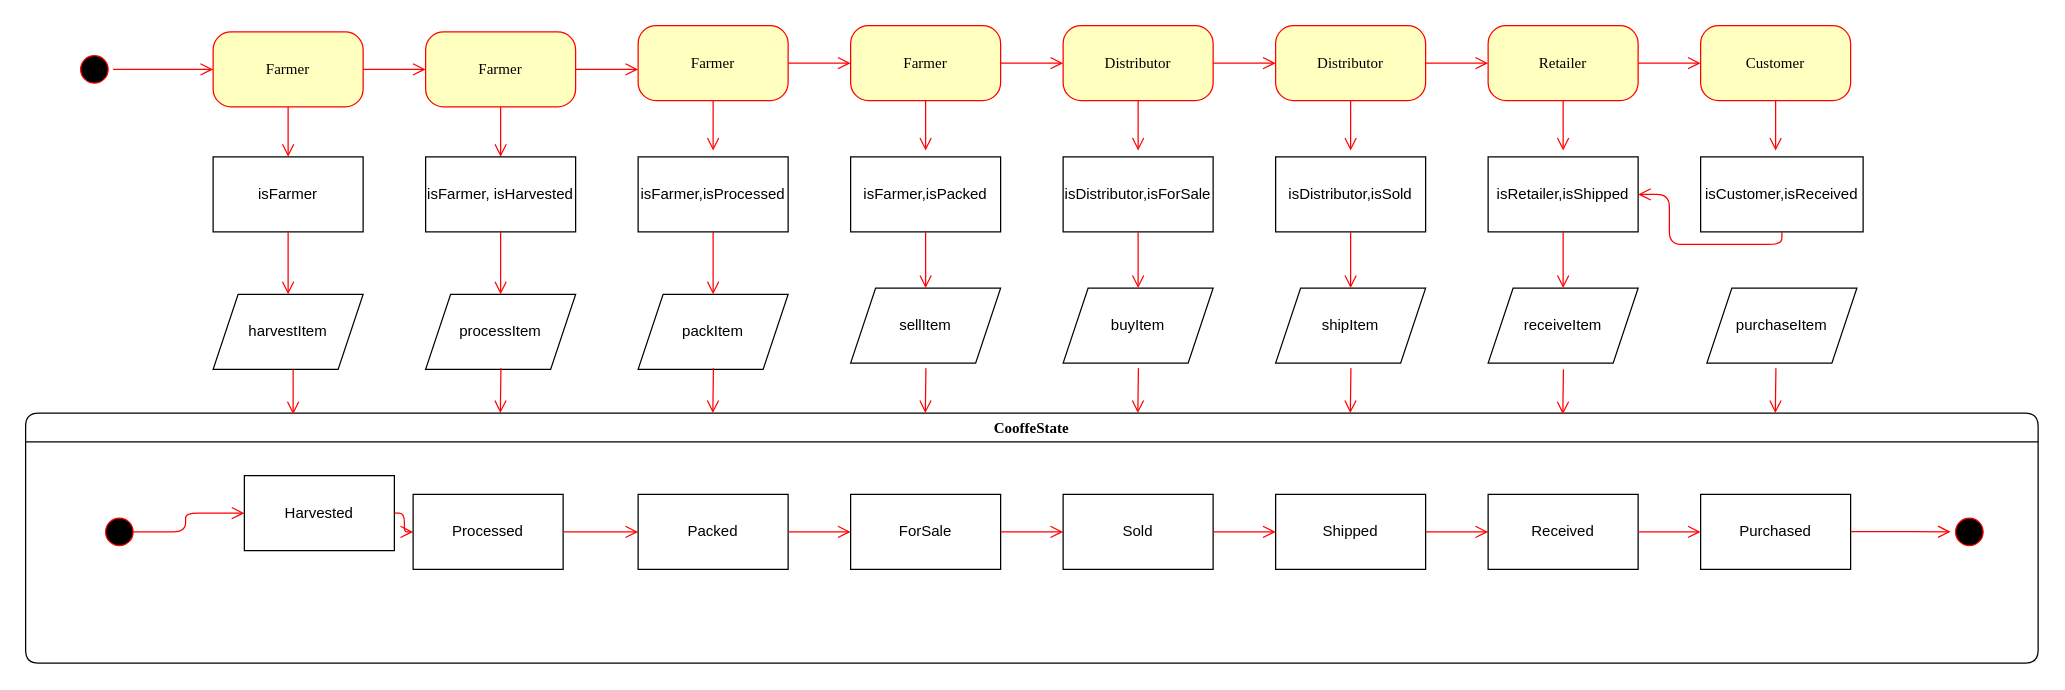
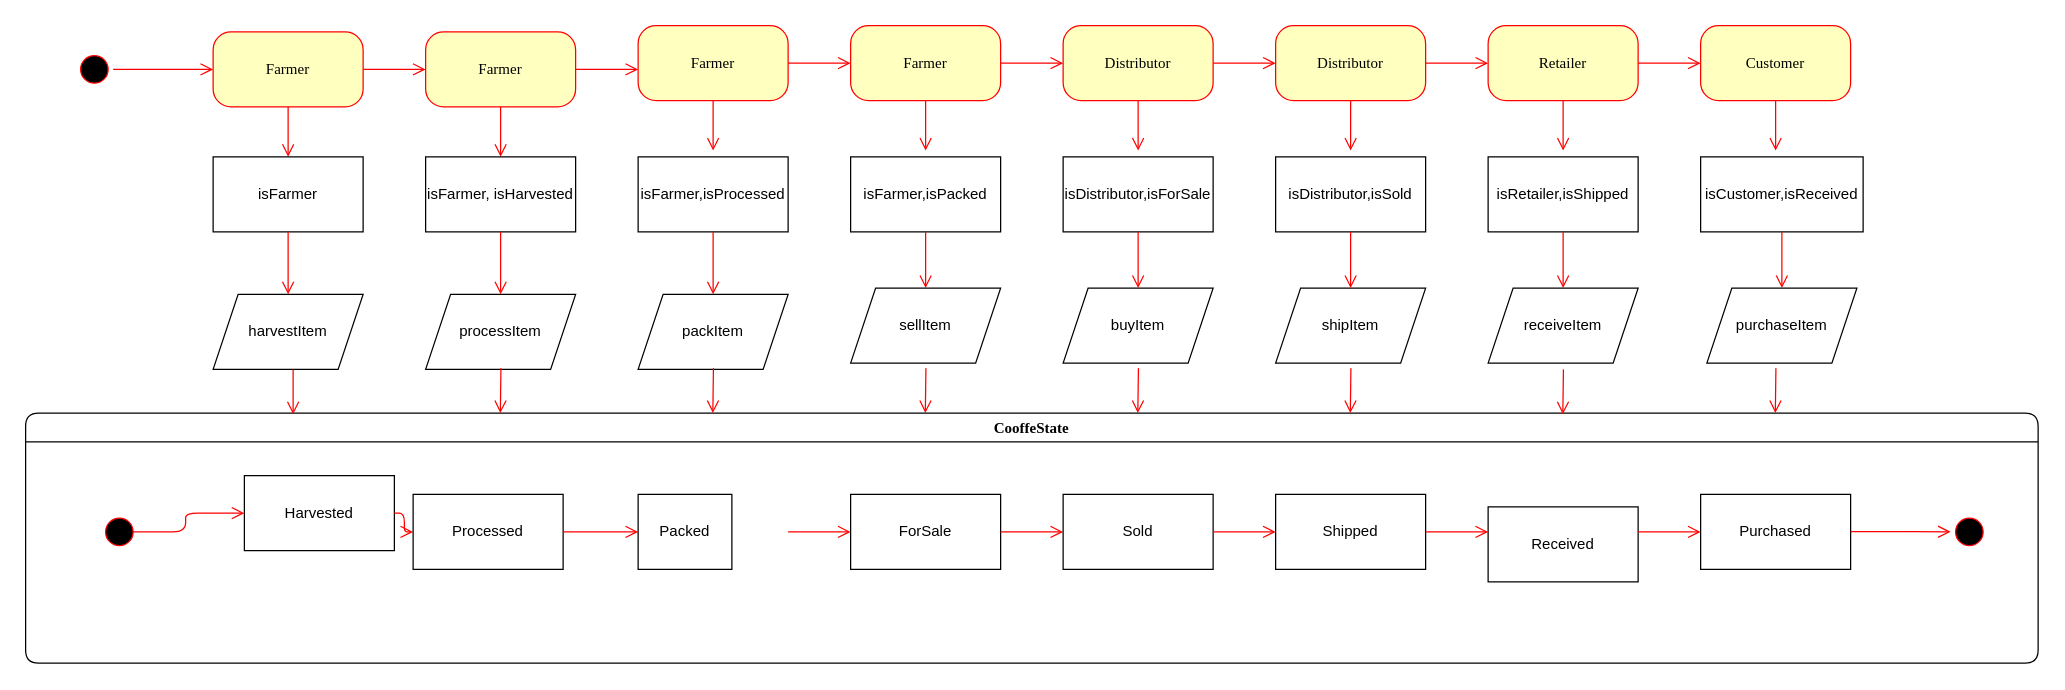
edge "isCustomer,isReceived" -> "isRetailer,isShipped": now "isCustomer,isReceived" -> "purchaseItem"
node "Packed": size 150x75 -> 94x75
node "Received": moved (1563, 532) -> (1563, 544)
